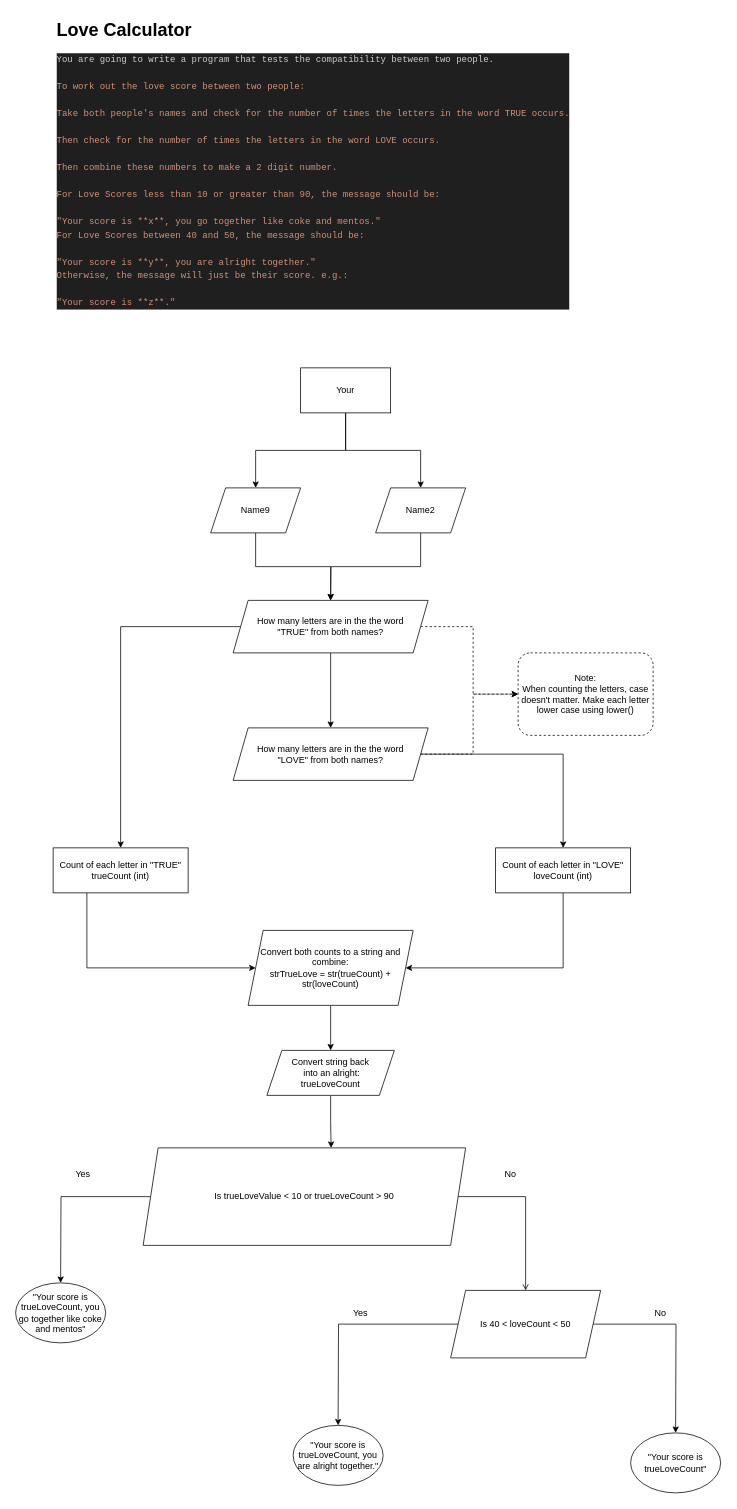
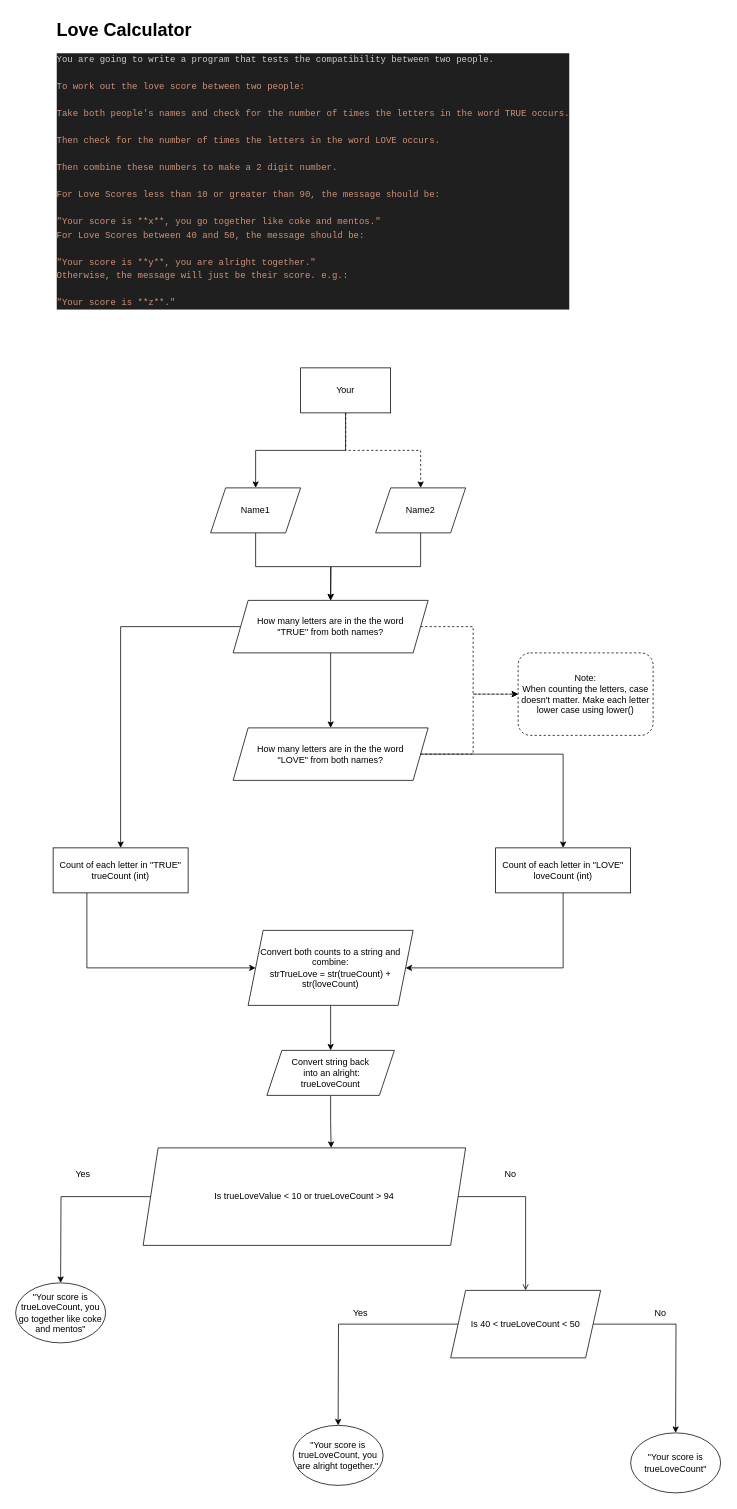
edge "Your" -> "Name2": style solid -> dashed
node "Name9": label "Name9" -> "Name1"
node "Is trueLoveValue < 10 or trueLoveCount > 90": label "Is trueLoveValue < 10 or trueLoveCount > 90" -> "Is trueLoveValue < 10 or trueLoveCount > 94"
node "Is 40 < loveCount < 50": label "Is 40 < loveCount < 50" -> "Is 40 < trueLoveCount < 50"
